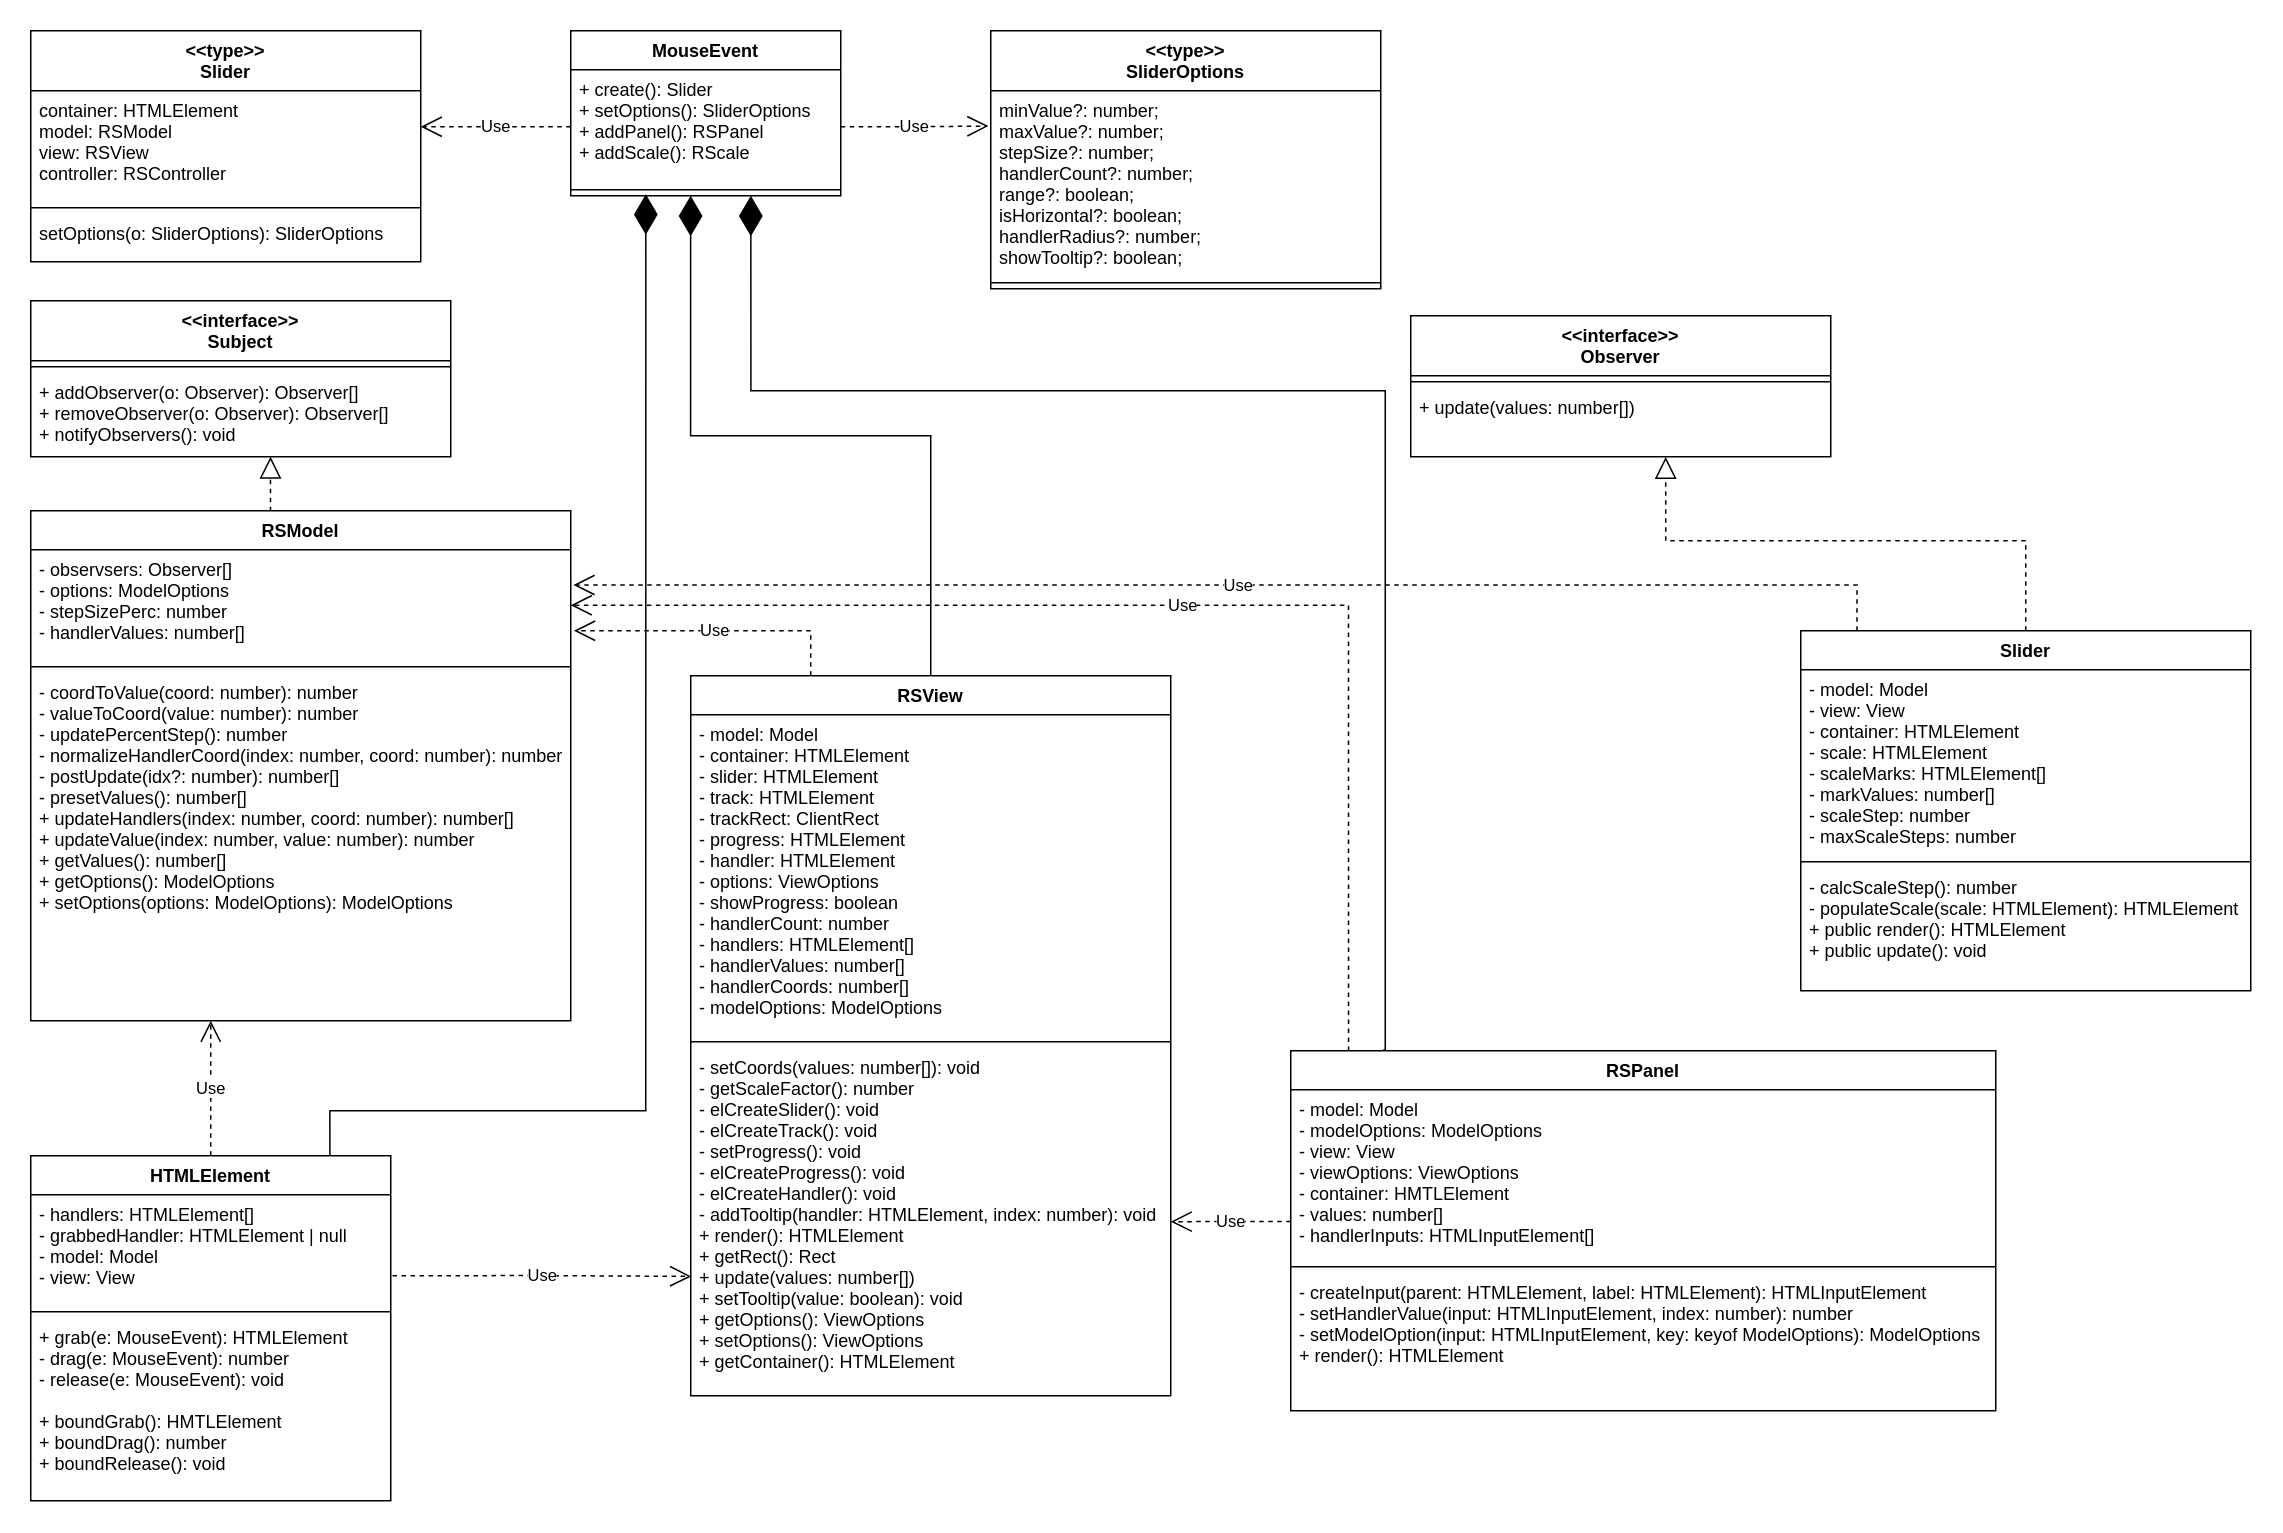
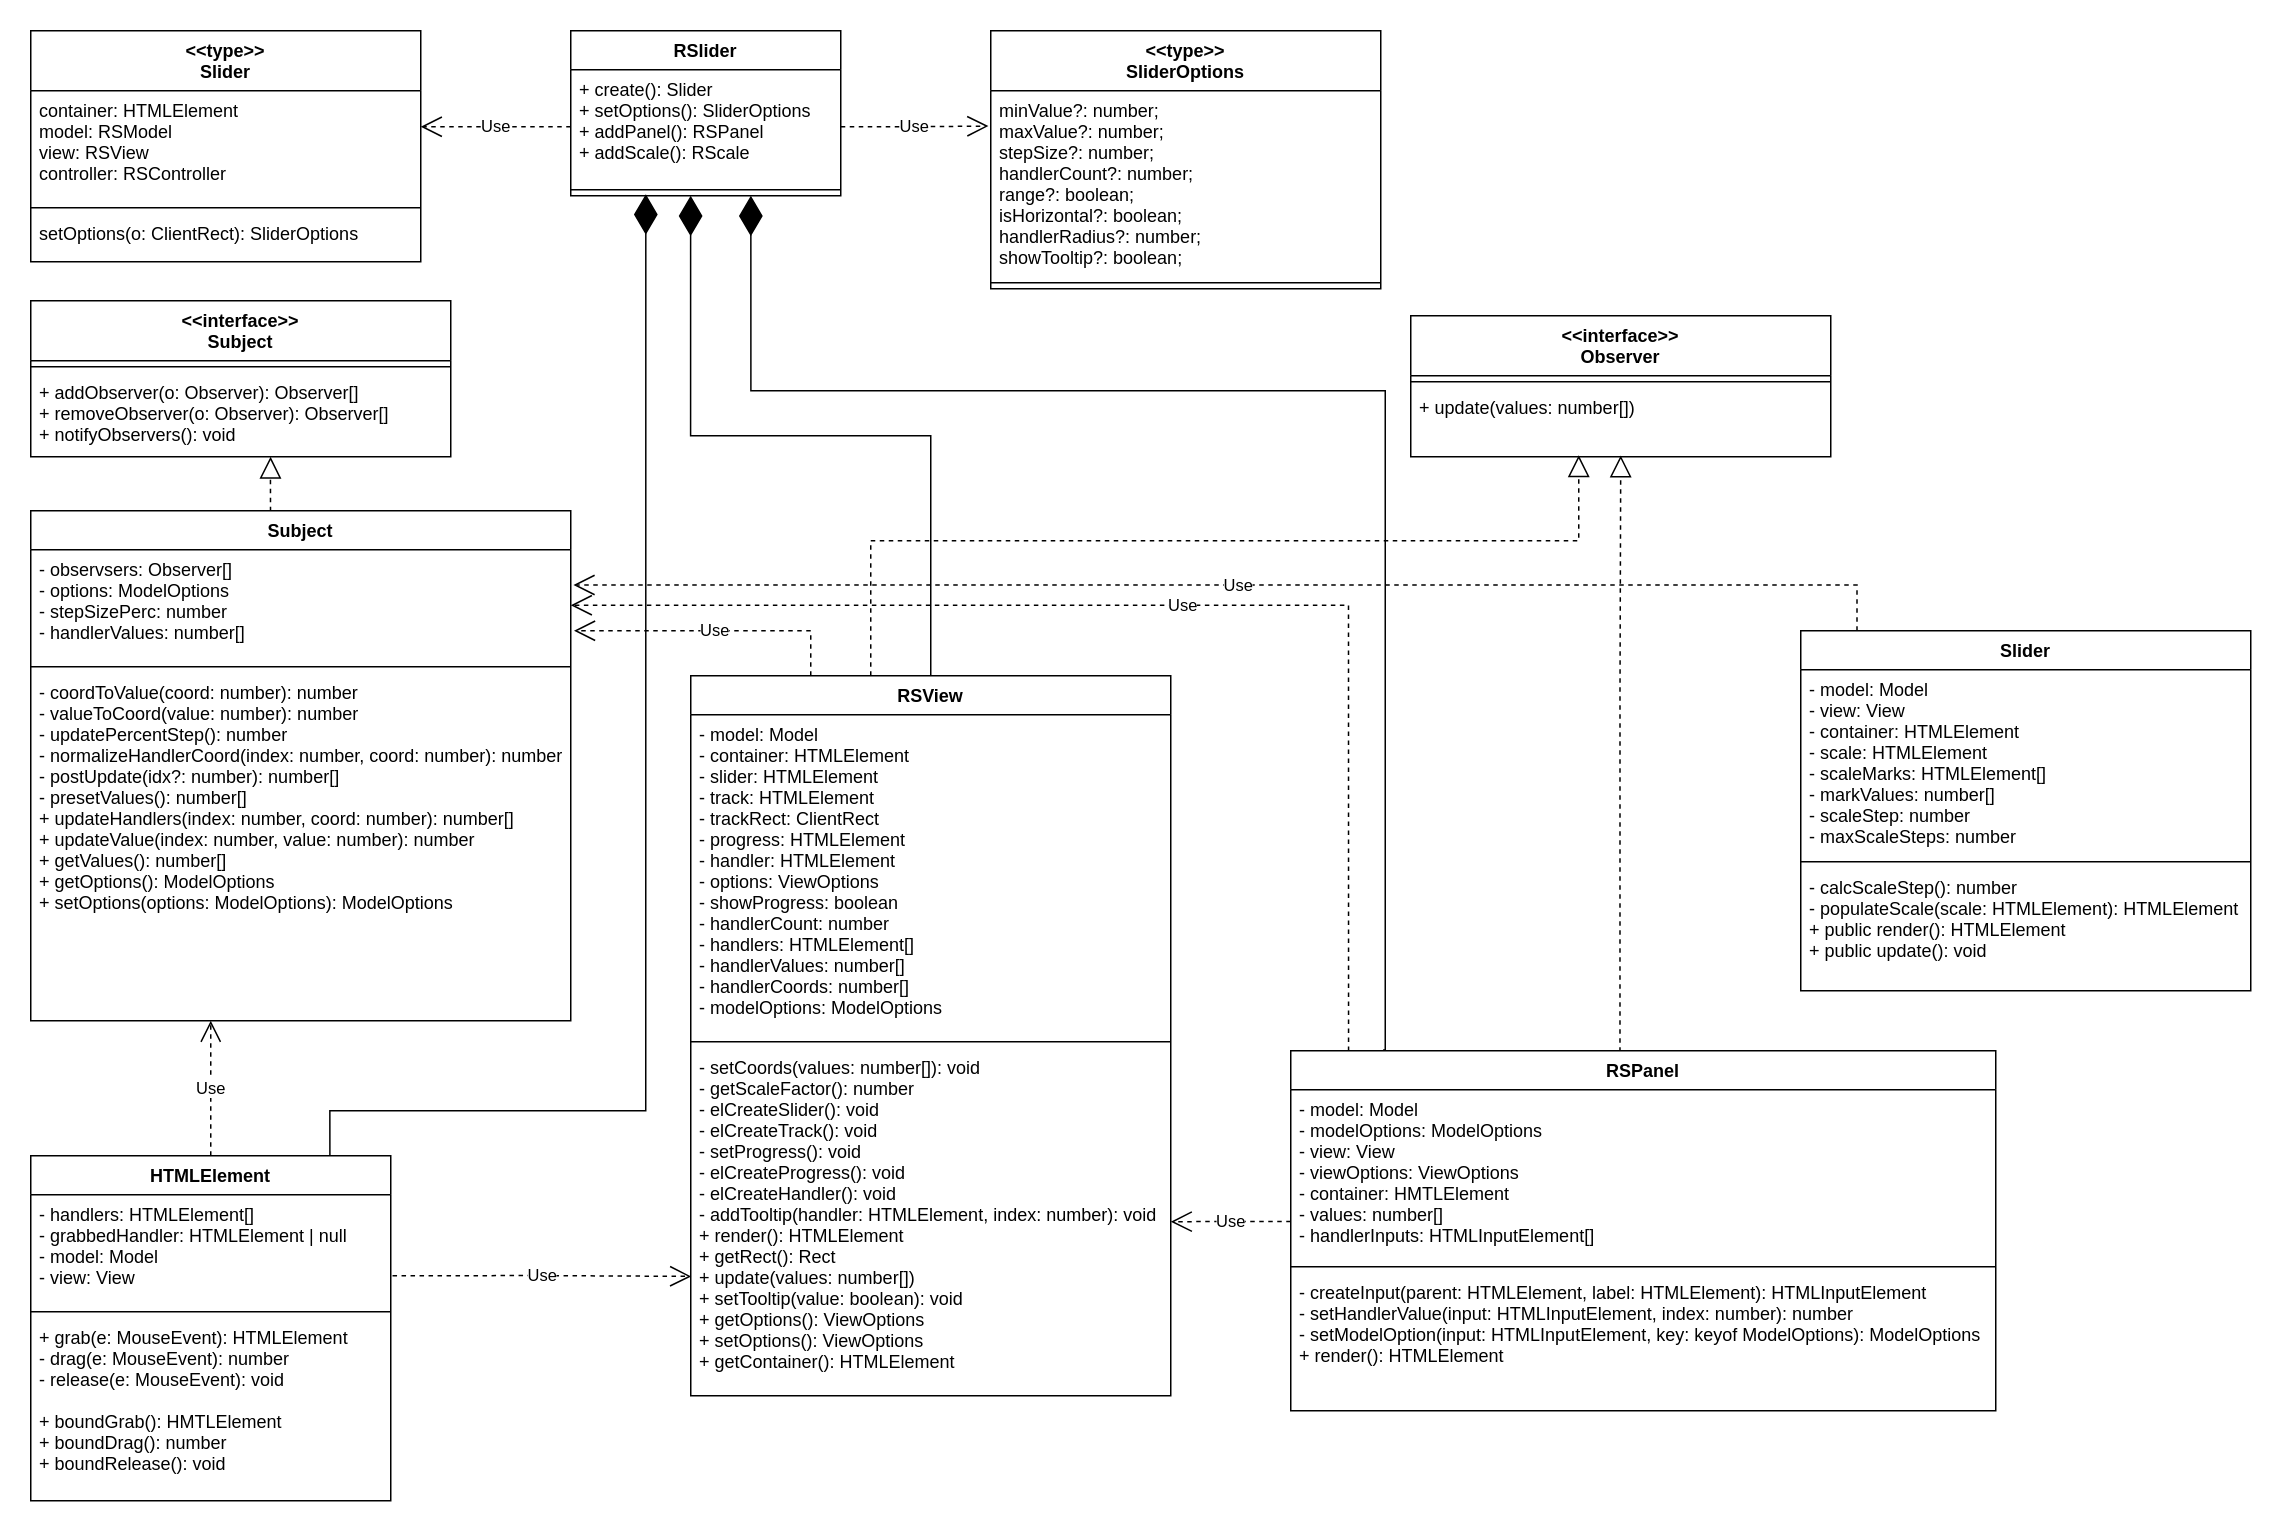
node "MouseEvent": label "MouseEvent" -> "RSlider"
node "setOptions(o: SliderOptions): SliderOptions": label "setOptions(o: SliderOptions): SliderOptions" -> "setOptions(o: ClientRect): SliderOptions"
node "RSModel": label "RSModel" -> "Subject"
edge "RSView" -> "+ update(values: number[])": added
edge "Slider" -> "+ update(values: number[])": removed
edge "RSPanel" -> "+ update(values: number[])": added
